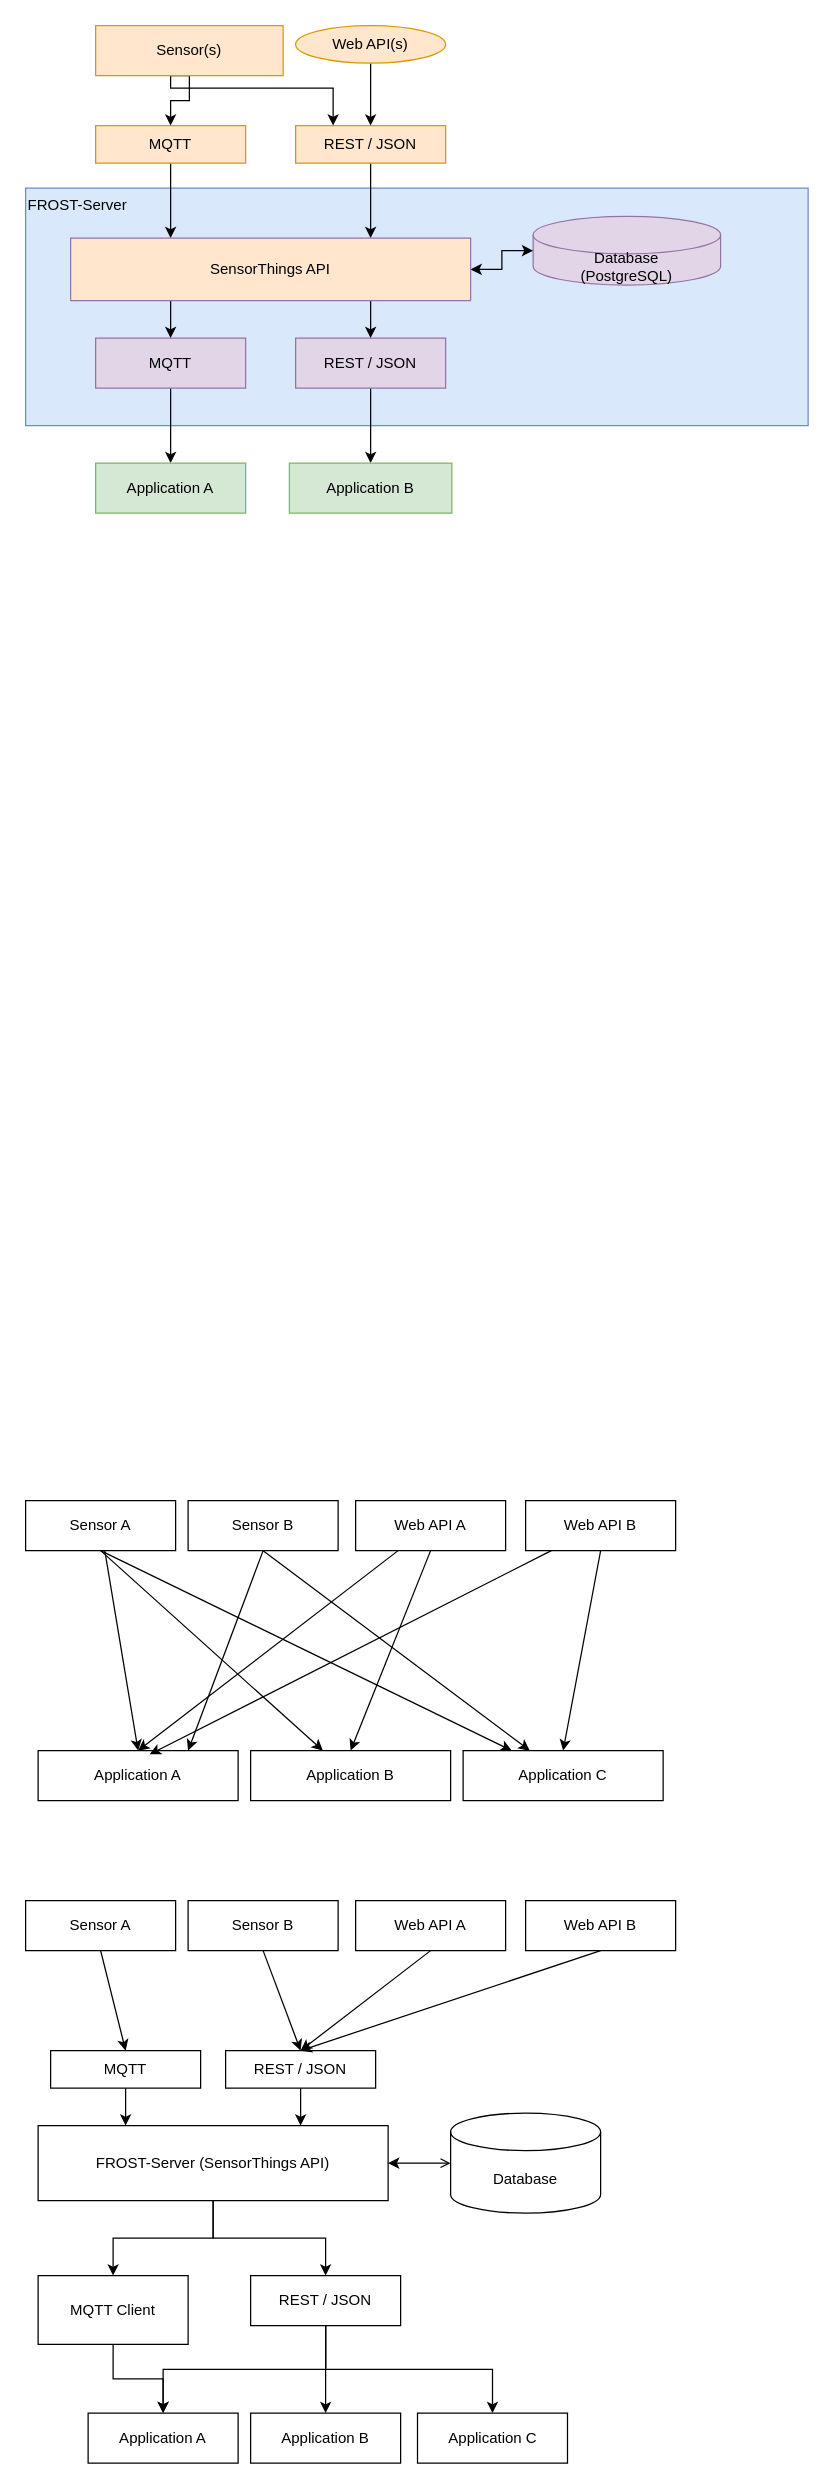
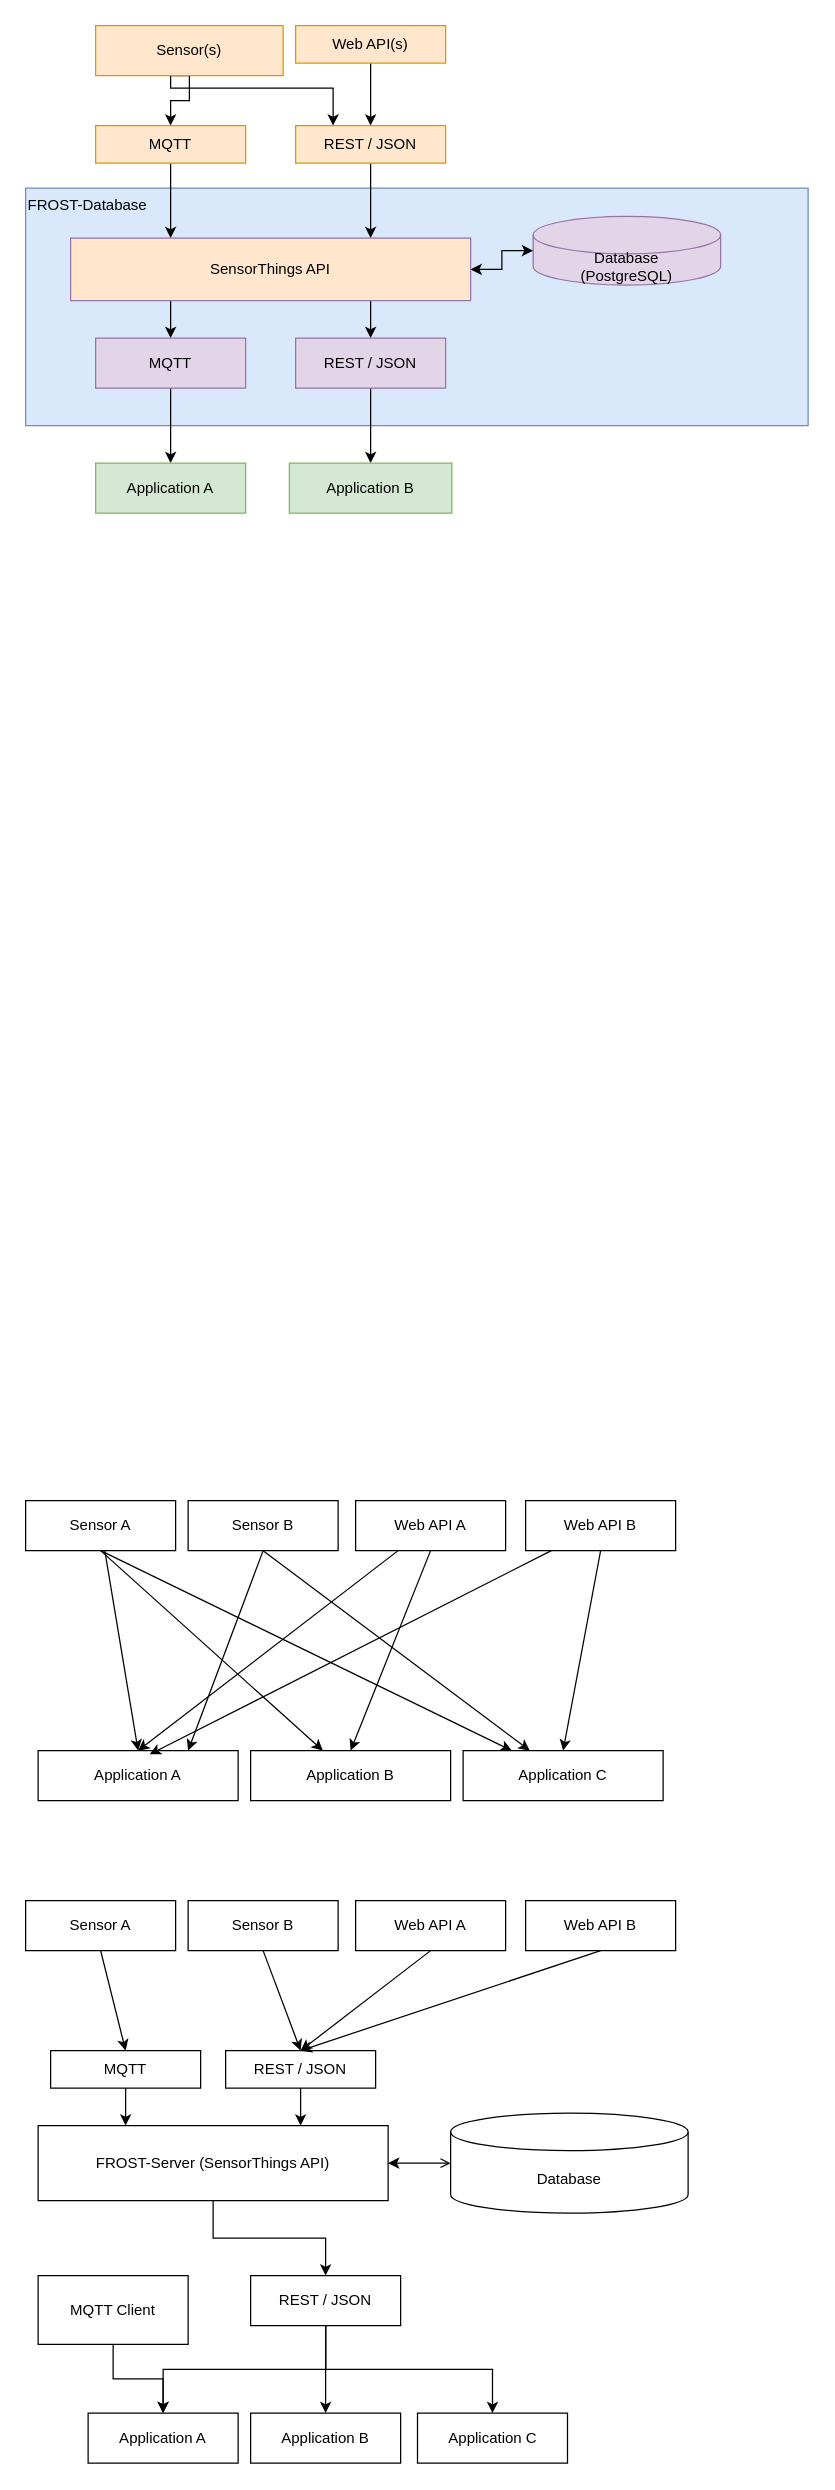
node "Web API(s)": shape ellipse -> rectangle
node "FROST-Server": label "FROST-Server" -> "FROST-Database"
node "Database": size 150x100 -> 238x100
edge "FROST-Server (SensorThings API)" -> "MQTT Client": removed
